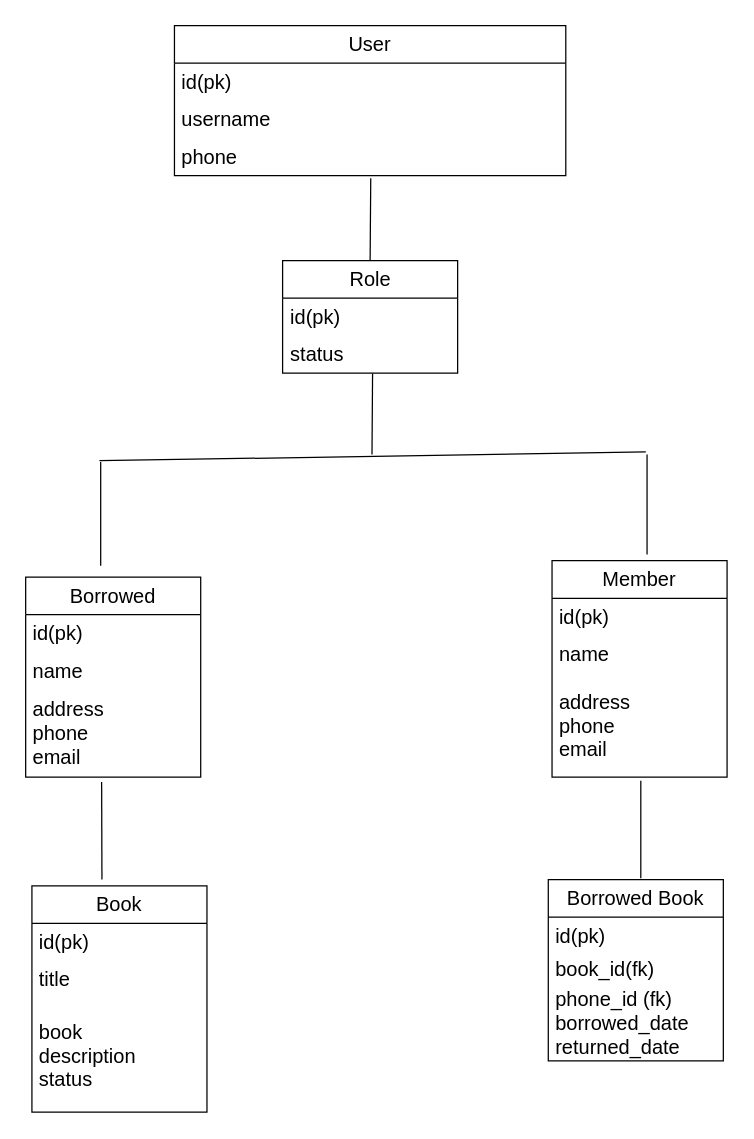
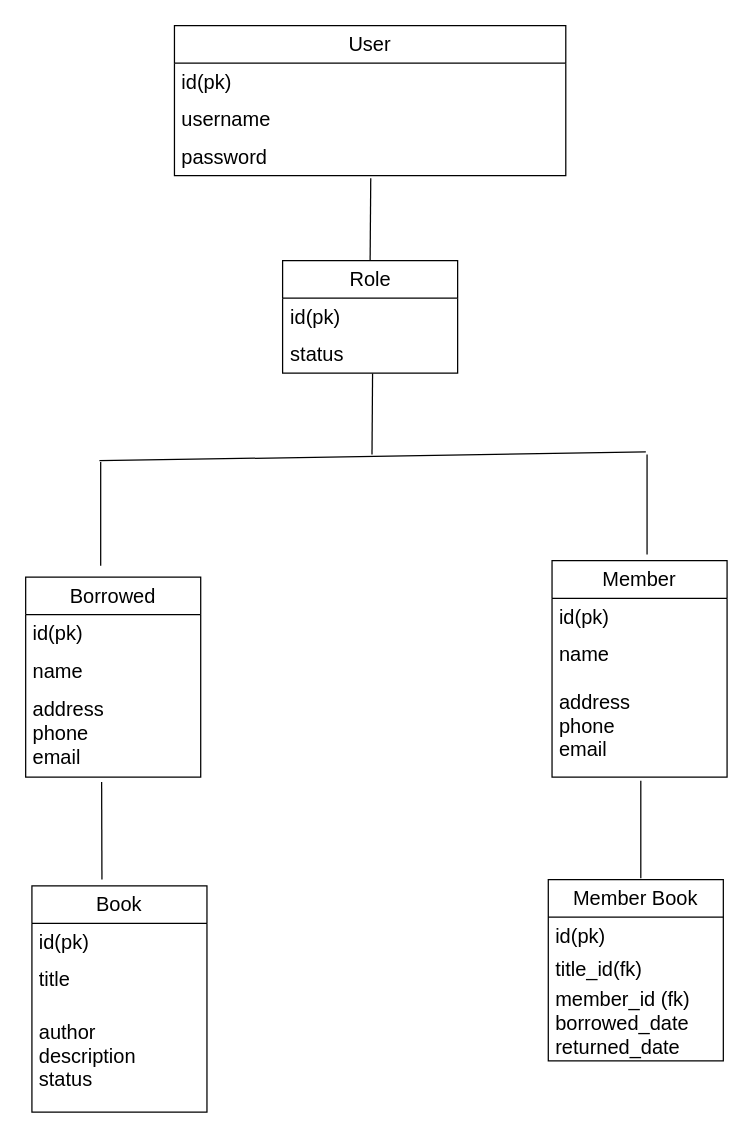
node "phone": label "phone" -> "password"
node "Borrowed Book": label "Borrowed Book" -> "Member Book"
node "book_id(fk)": label "book_id(fk)" -> "title_id(fk)"
node "phone_id (fk) borrowed_date returned_date": label "phone_id (fk) borrowed_date returned_date" -> "member_id (fk) borrowed_date returned_date"
node "book description status": label "book description status" -> "author description status"
